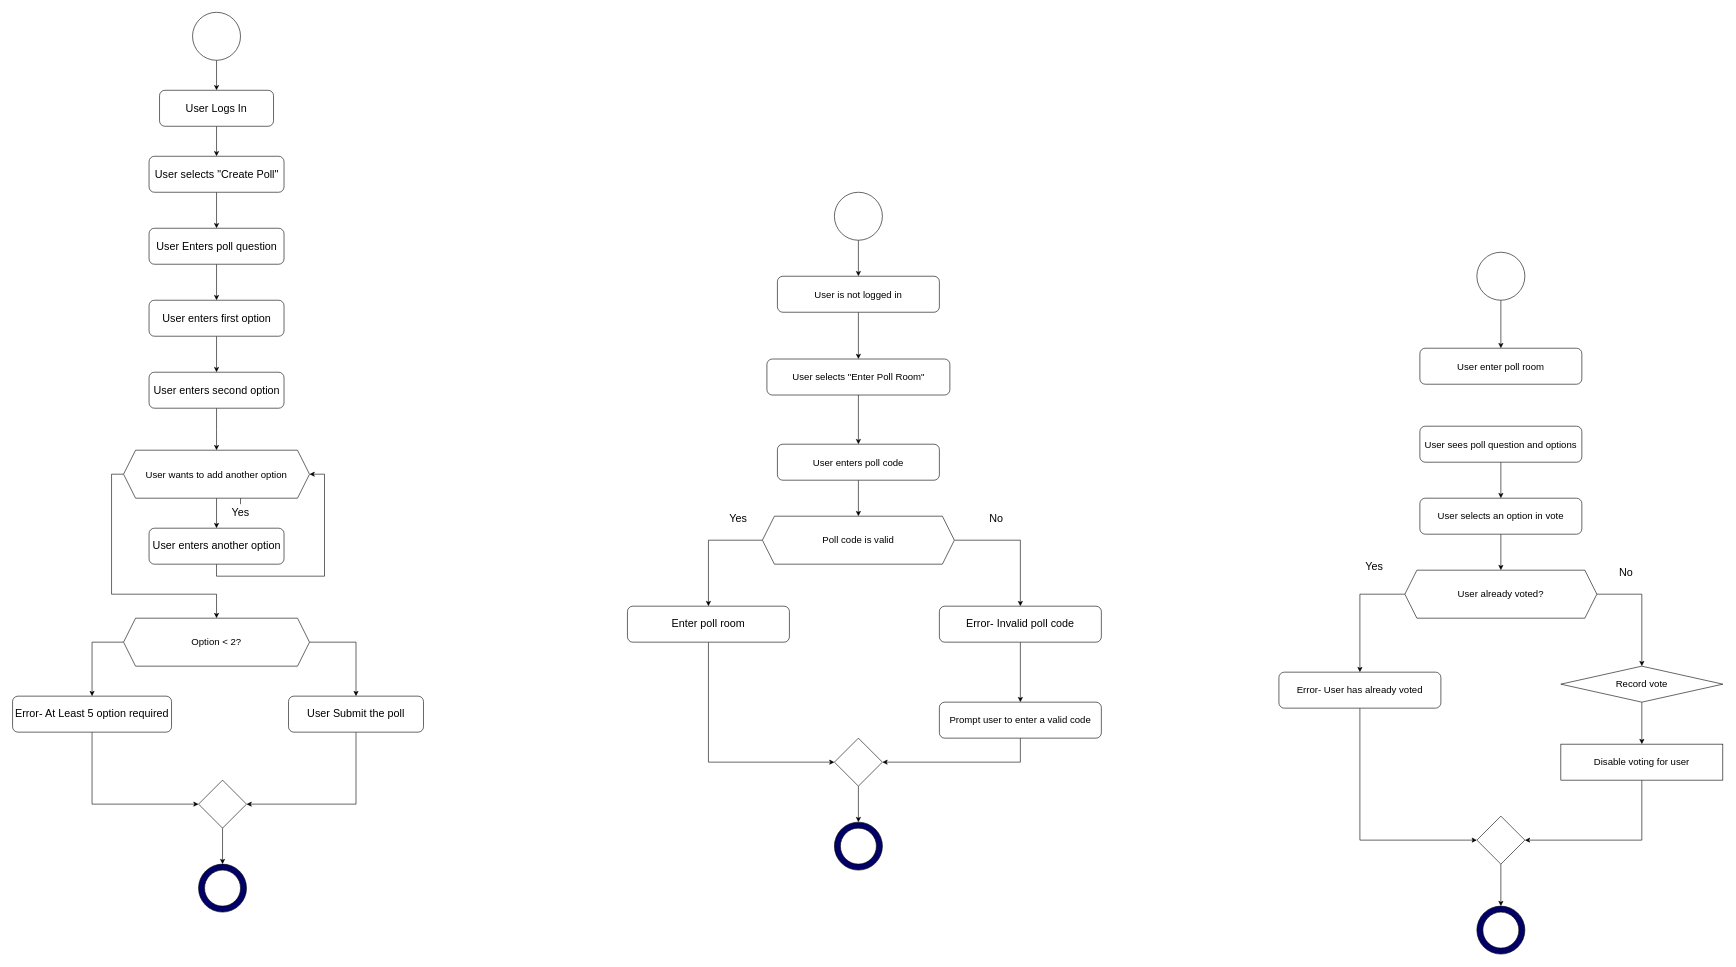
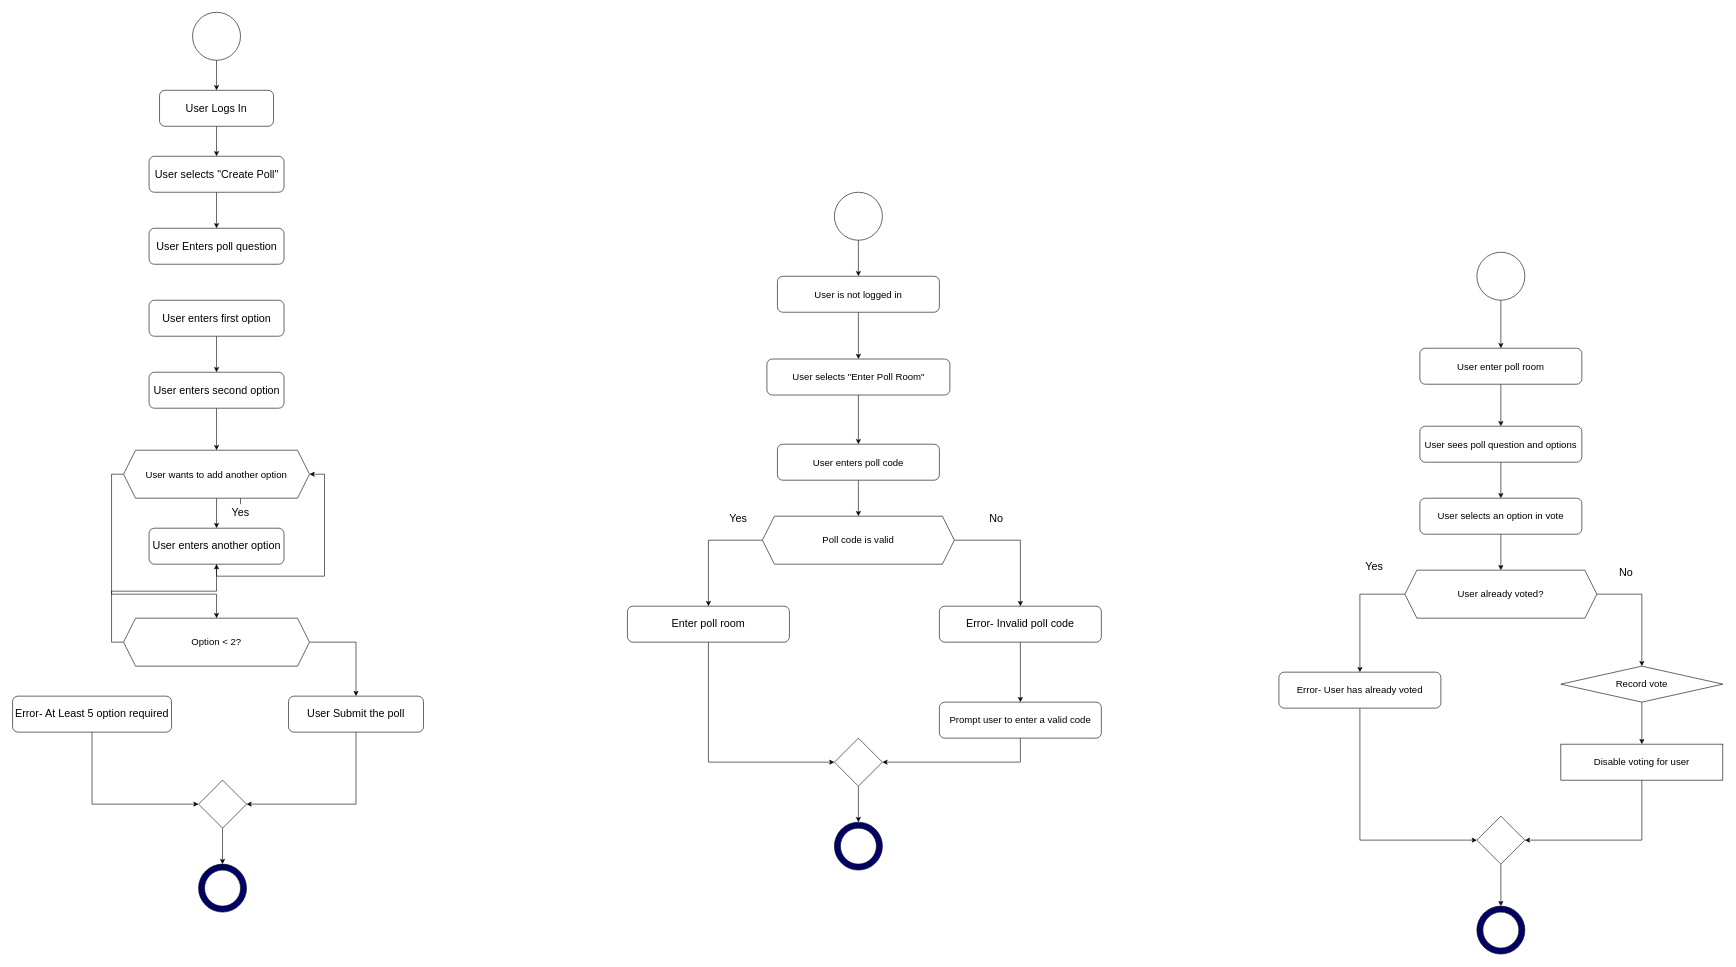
edge "User Enters poll question" -> "User enters first option": removed
edge "User enter poll room" -> "User sees poll question and options": added
edge "Option < 2?" -> "Error- At Least 5 option required": now "Option < 2?" -> "User enters another option"
